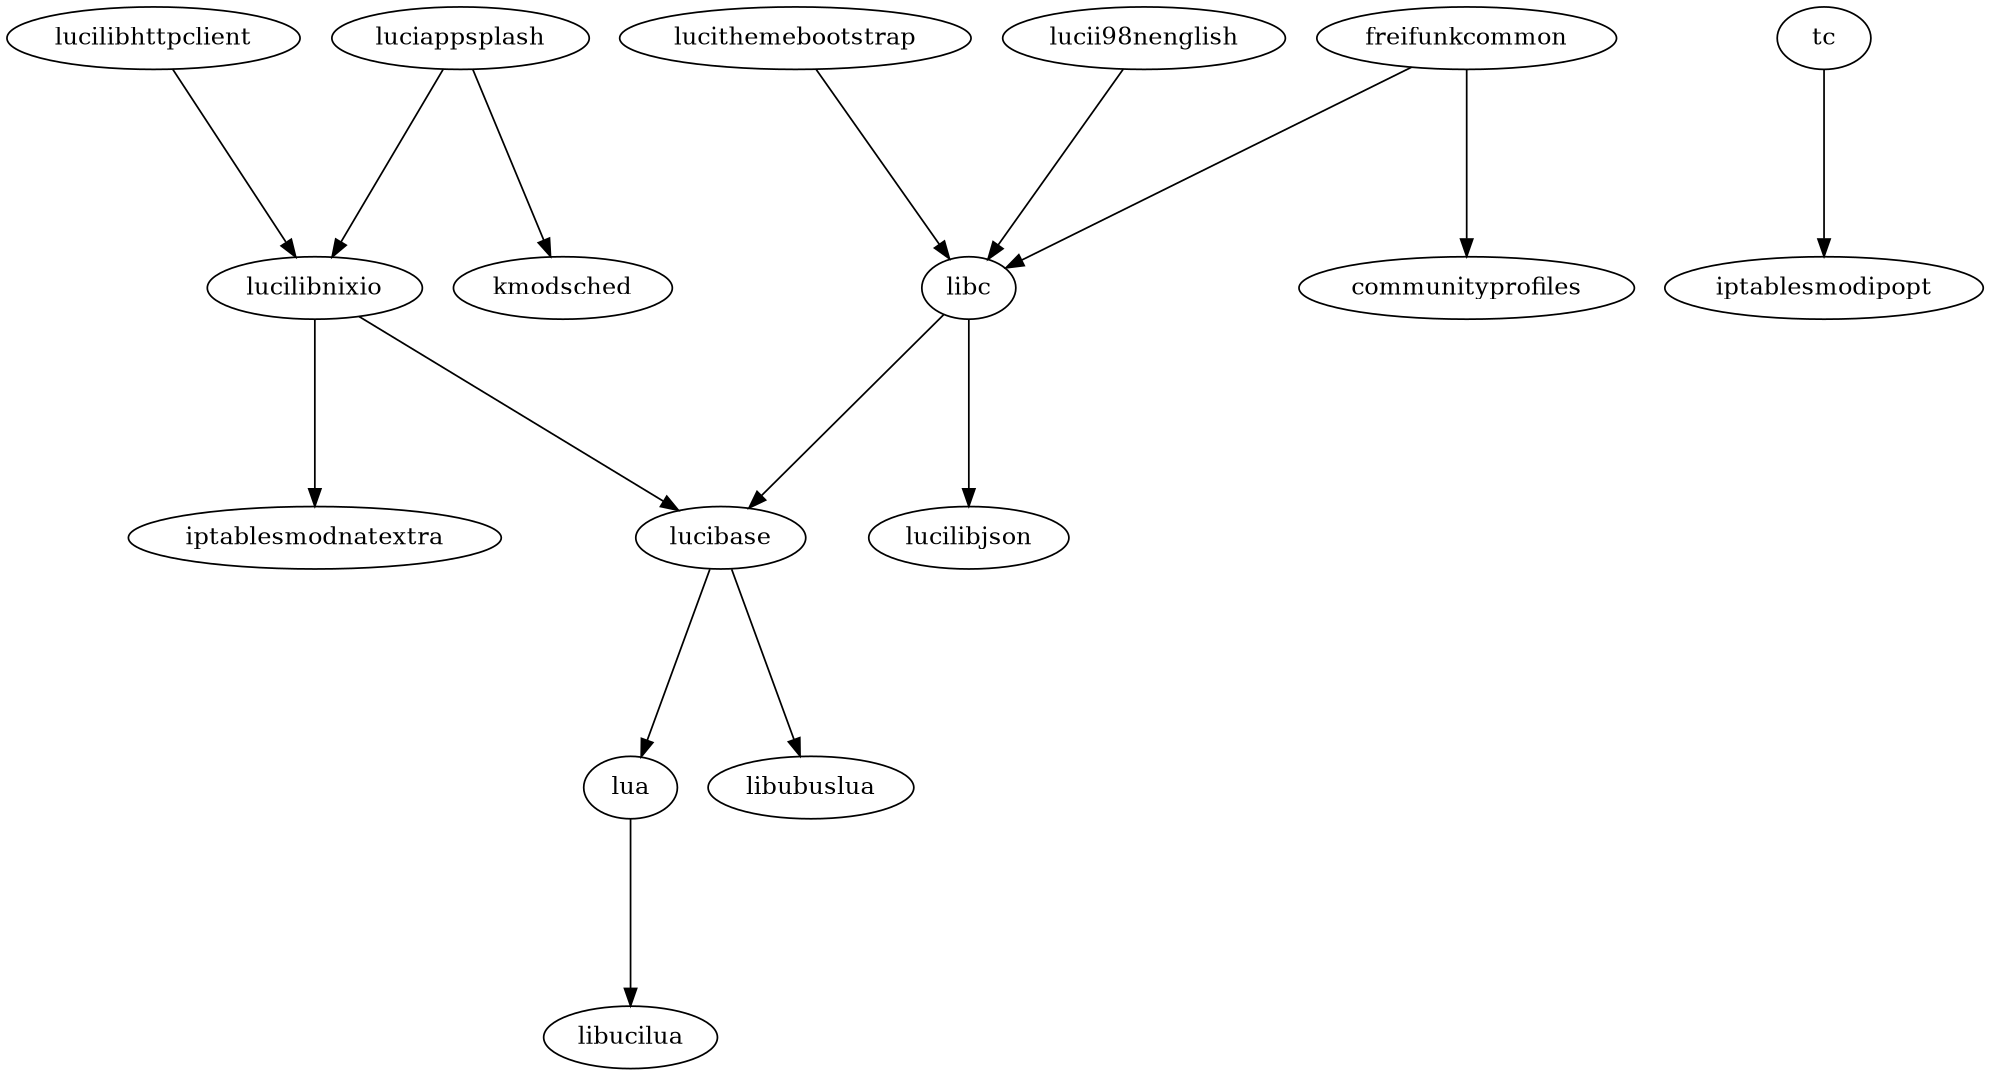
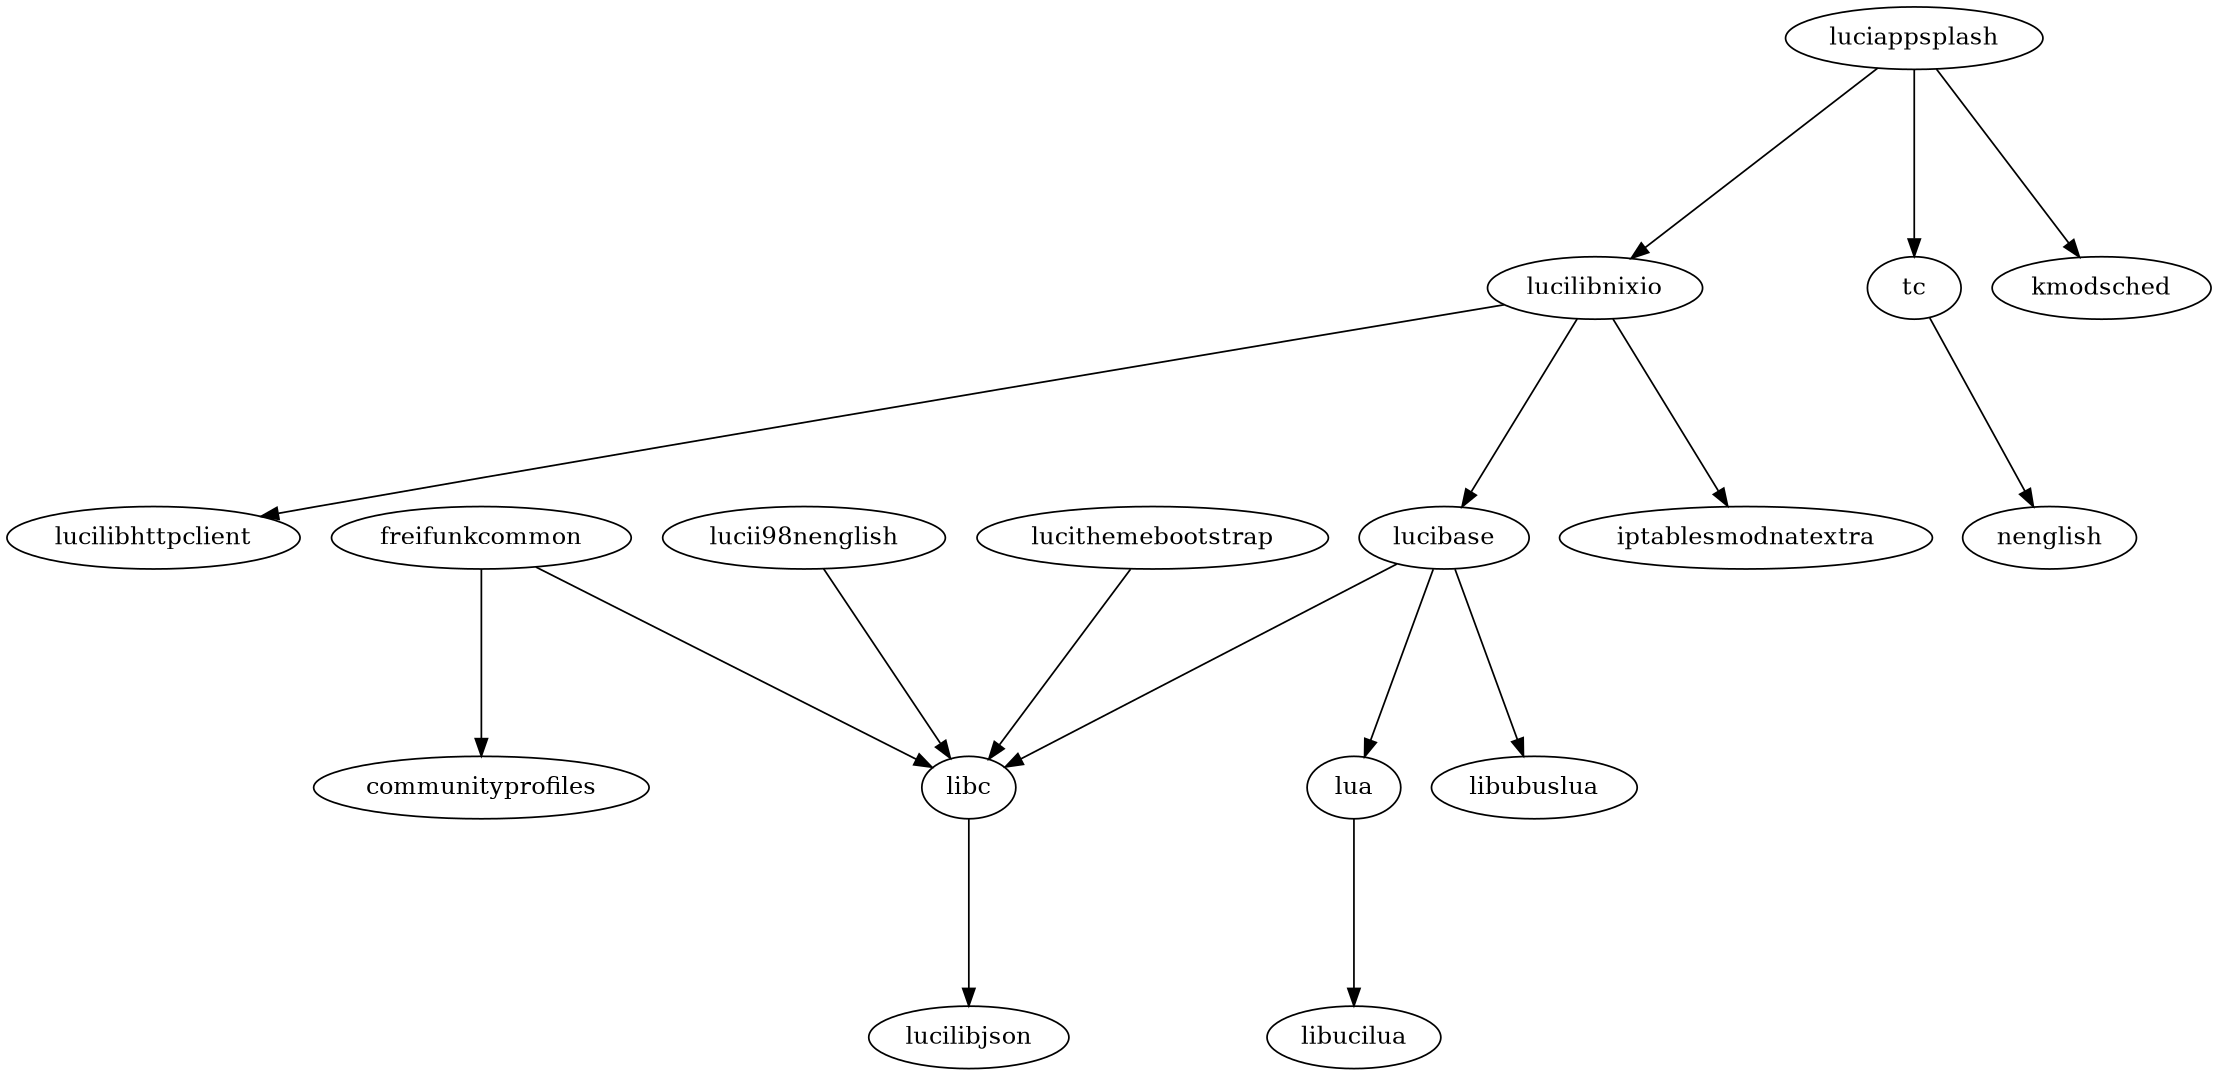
edge "luciappsplash" -> "tc": added
edge "lucilibhttpclient" -> "lucilibnixio": reversed
node "iptablesmodipopt": label "iptablesmodipopt" -> "nenglish"
edge "libc" -> "lucibase": reversed
